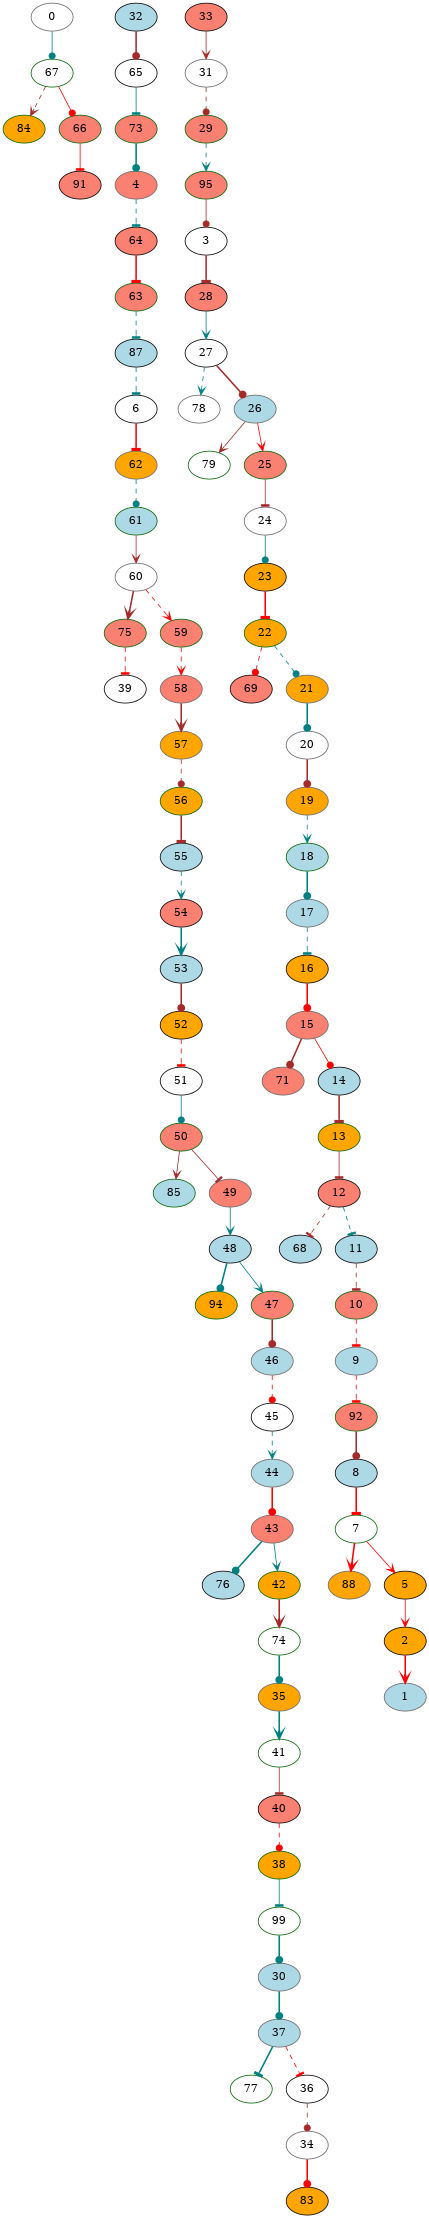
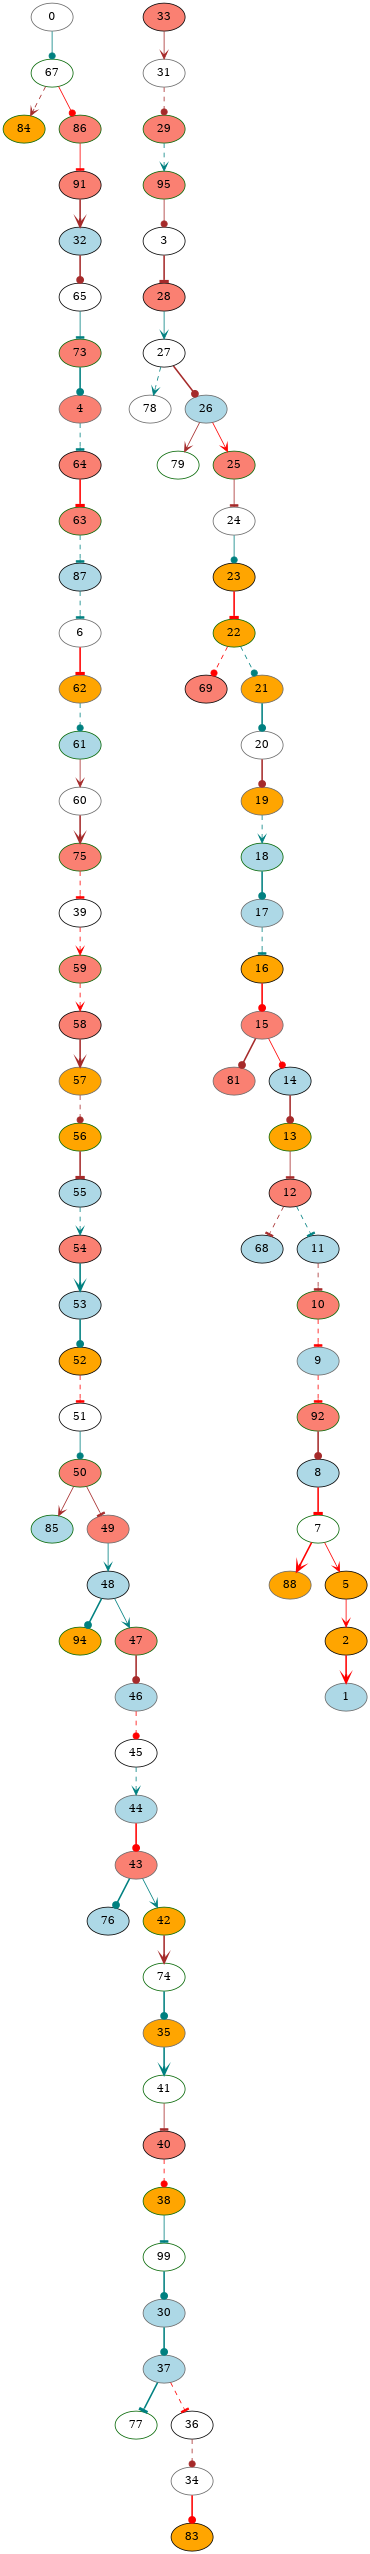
node "66": label "66" -> "86"
edge "91" -> "32": added
node "6": color black -> gray40
edge "60" -> "59": now "39" -> "59"
node "58": color gray40 -> black
edge "53" -> "52": color brown -> teal
node "71": label "71" -> "81"
edge "14" -> "13": arrowhead tee -> dot
